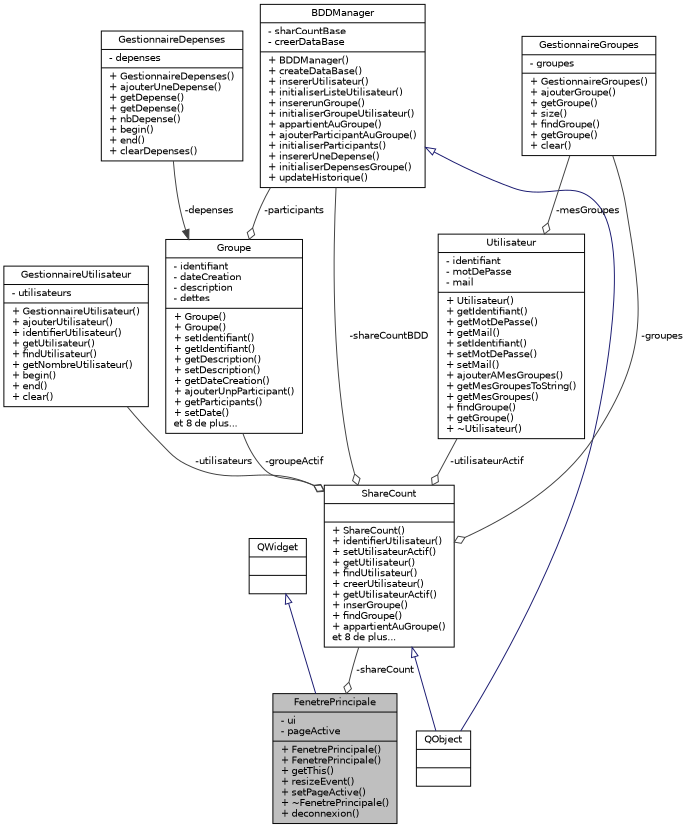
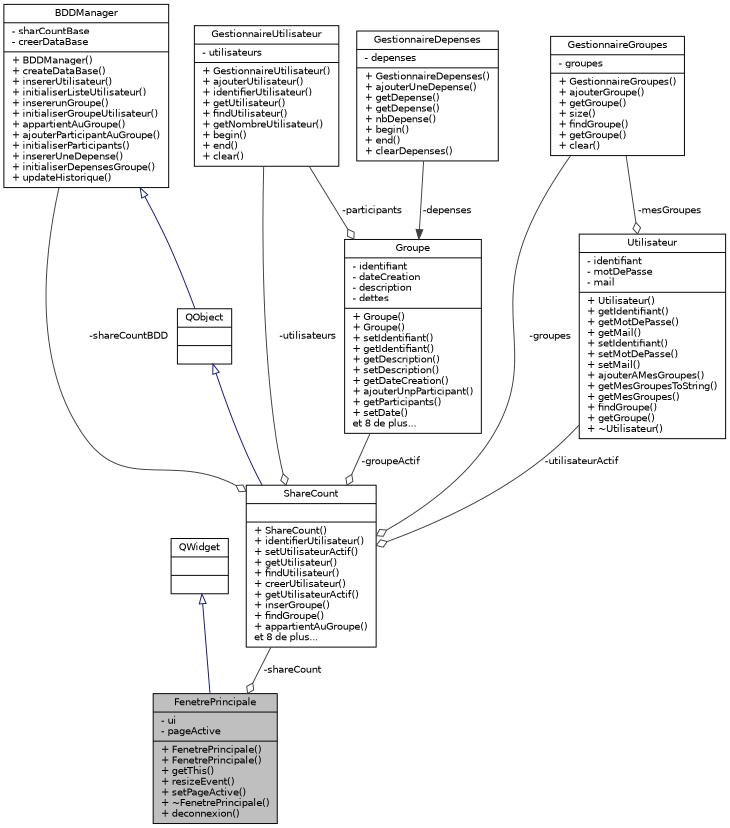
edge "BDDManager" -> "Groupe": now "GestionnaireUtilisateur" -> "Groupe"
edge "QObject" -> "ShareCount": reversed
